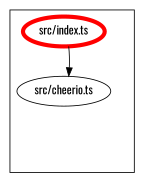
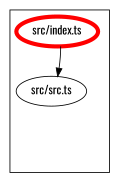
node "src/cheerio.ts": label "src/cheerio.ts" -> "src/src.ts"
